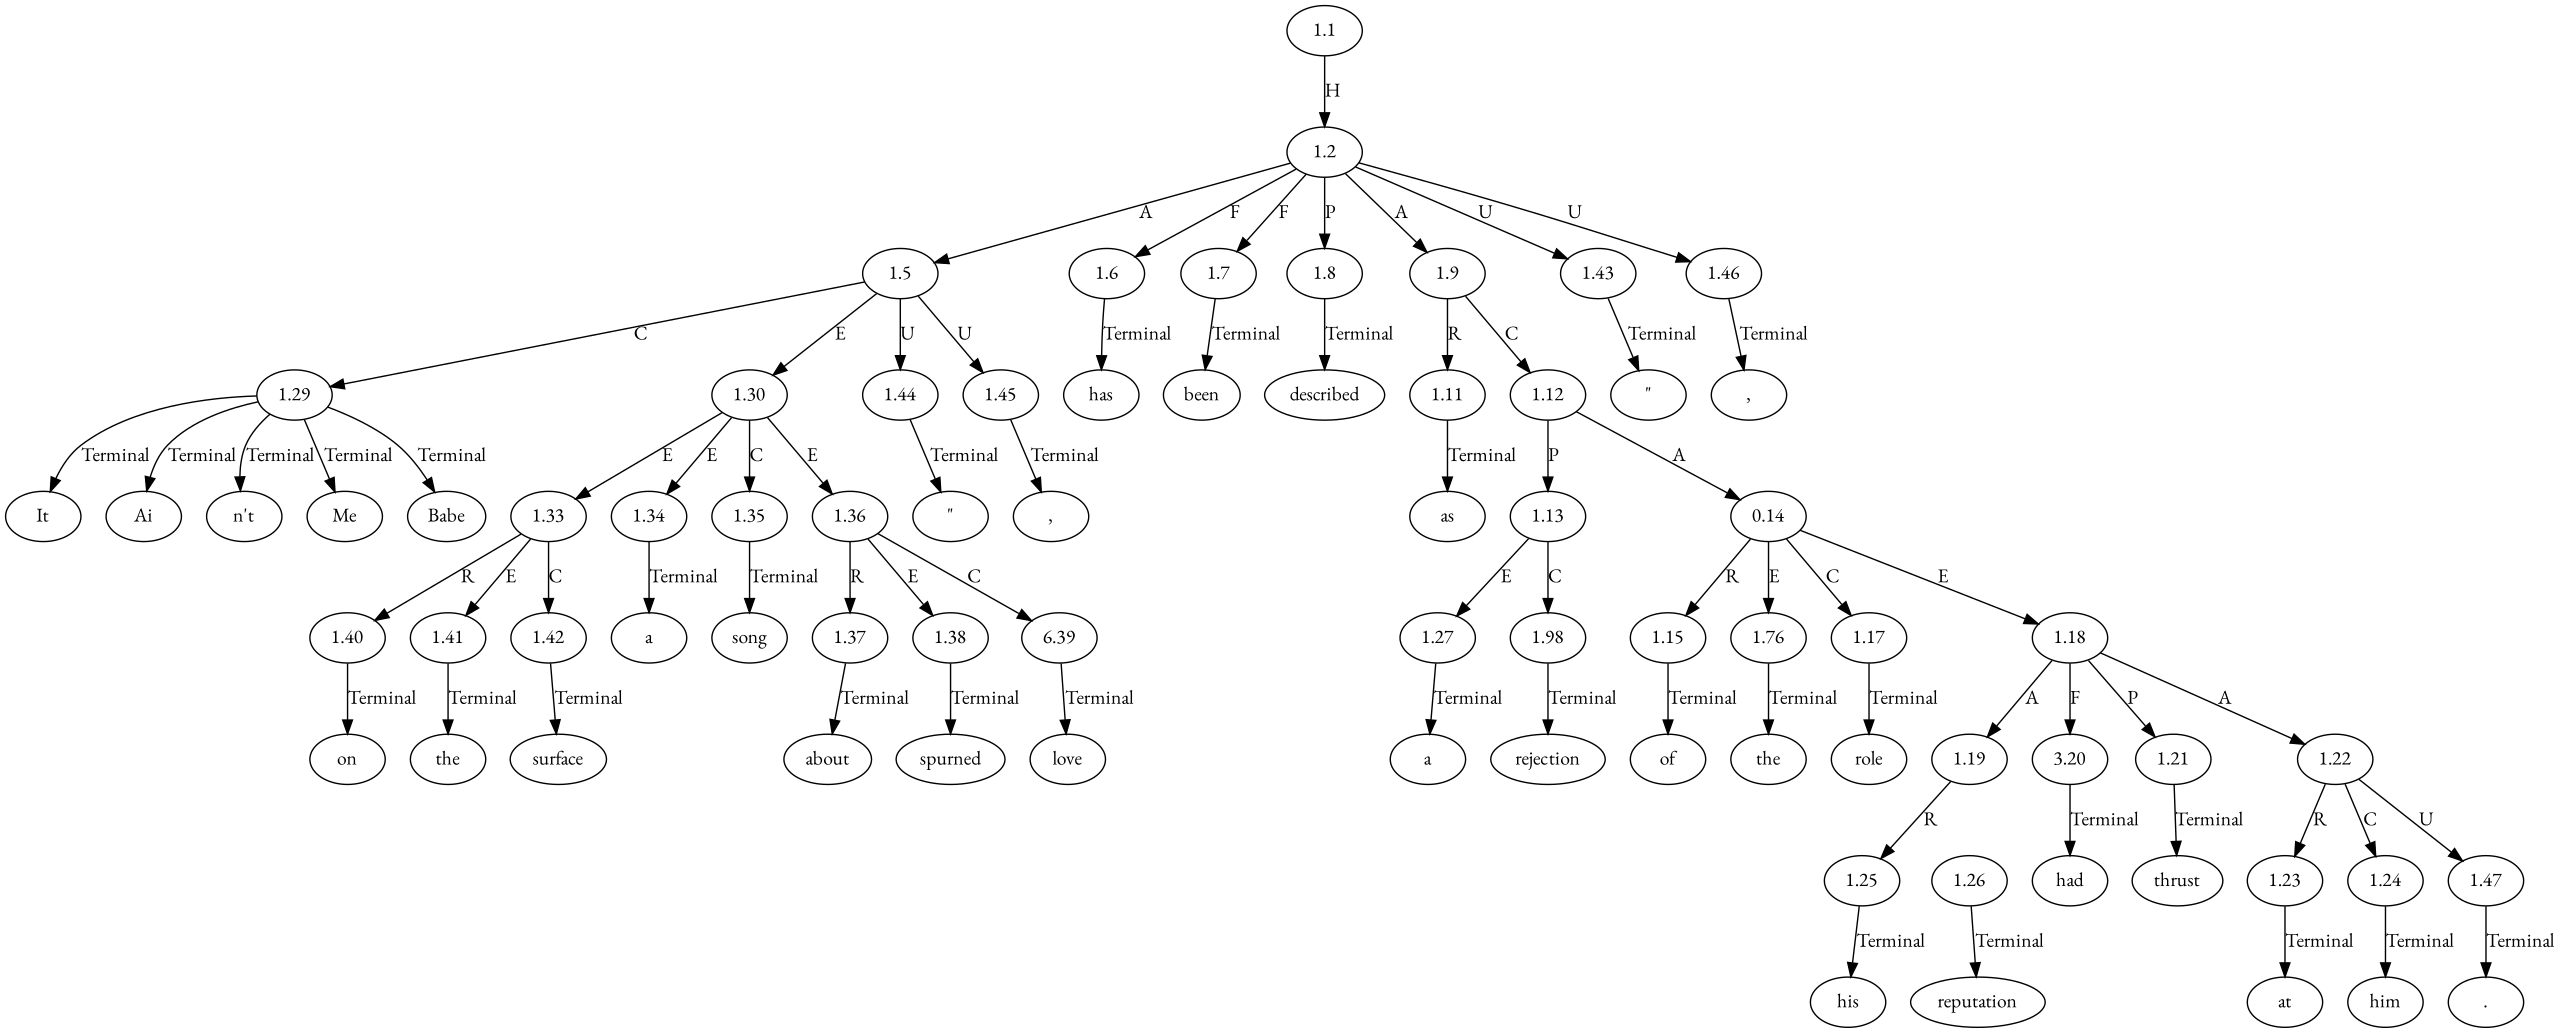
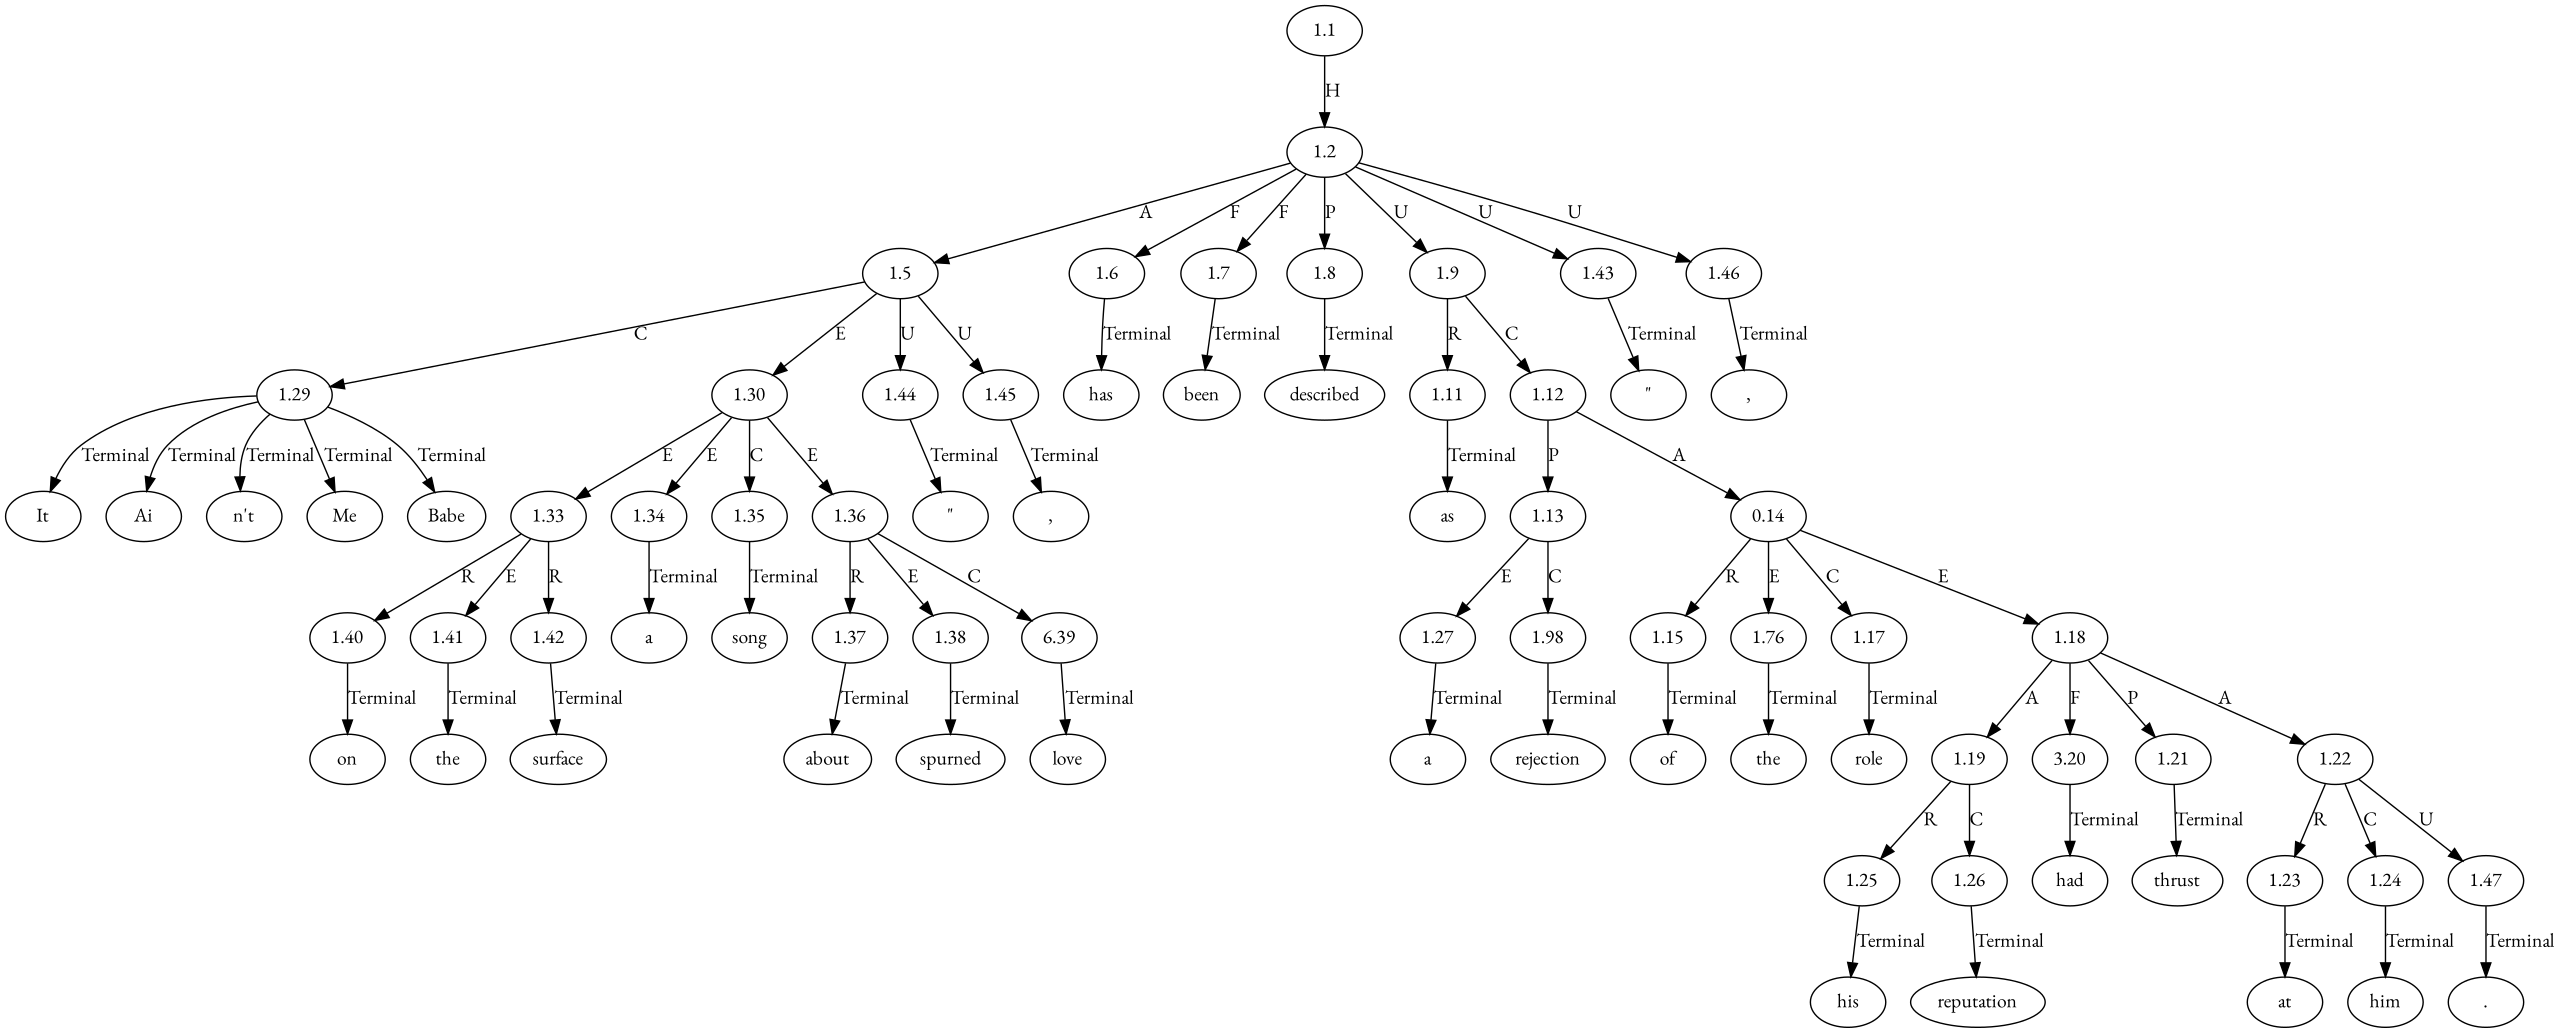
edge "1.2" -> "1.9": label "A" -> "U"
edge "1.33" -> "1.42": label "C" -> "R"
edge "1.19" -> "1.26": added, label "C"
